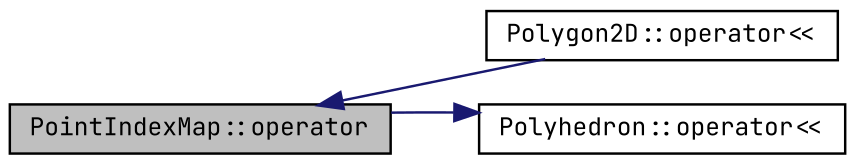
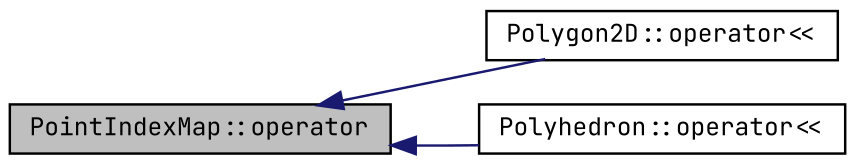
edge "PointIndexMap::operator" -> "Polyhedron::operator<<": reversed
